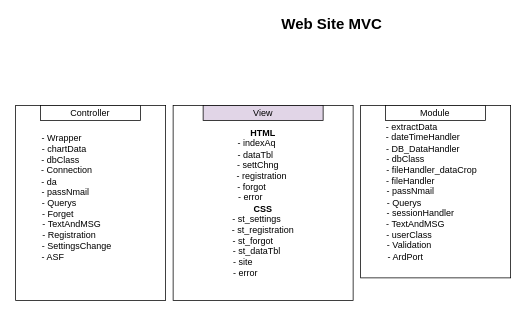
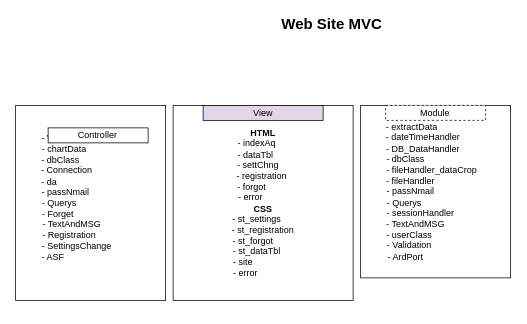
node "Controller": moved (90, 113) -> (98, 135)
node "Module": style solid -> dashed
